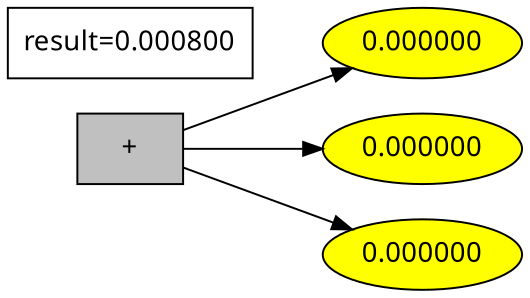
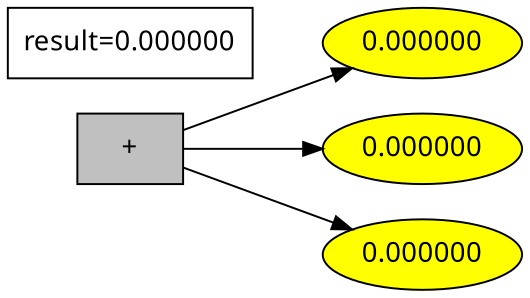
node "result=0.000800": label "result=0.000800" -> "result=0.000000"
